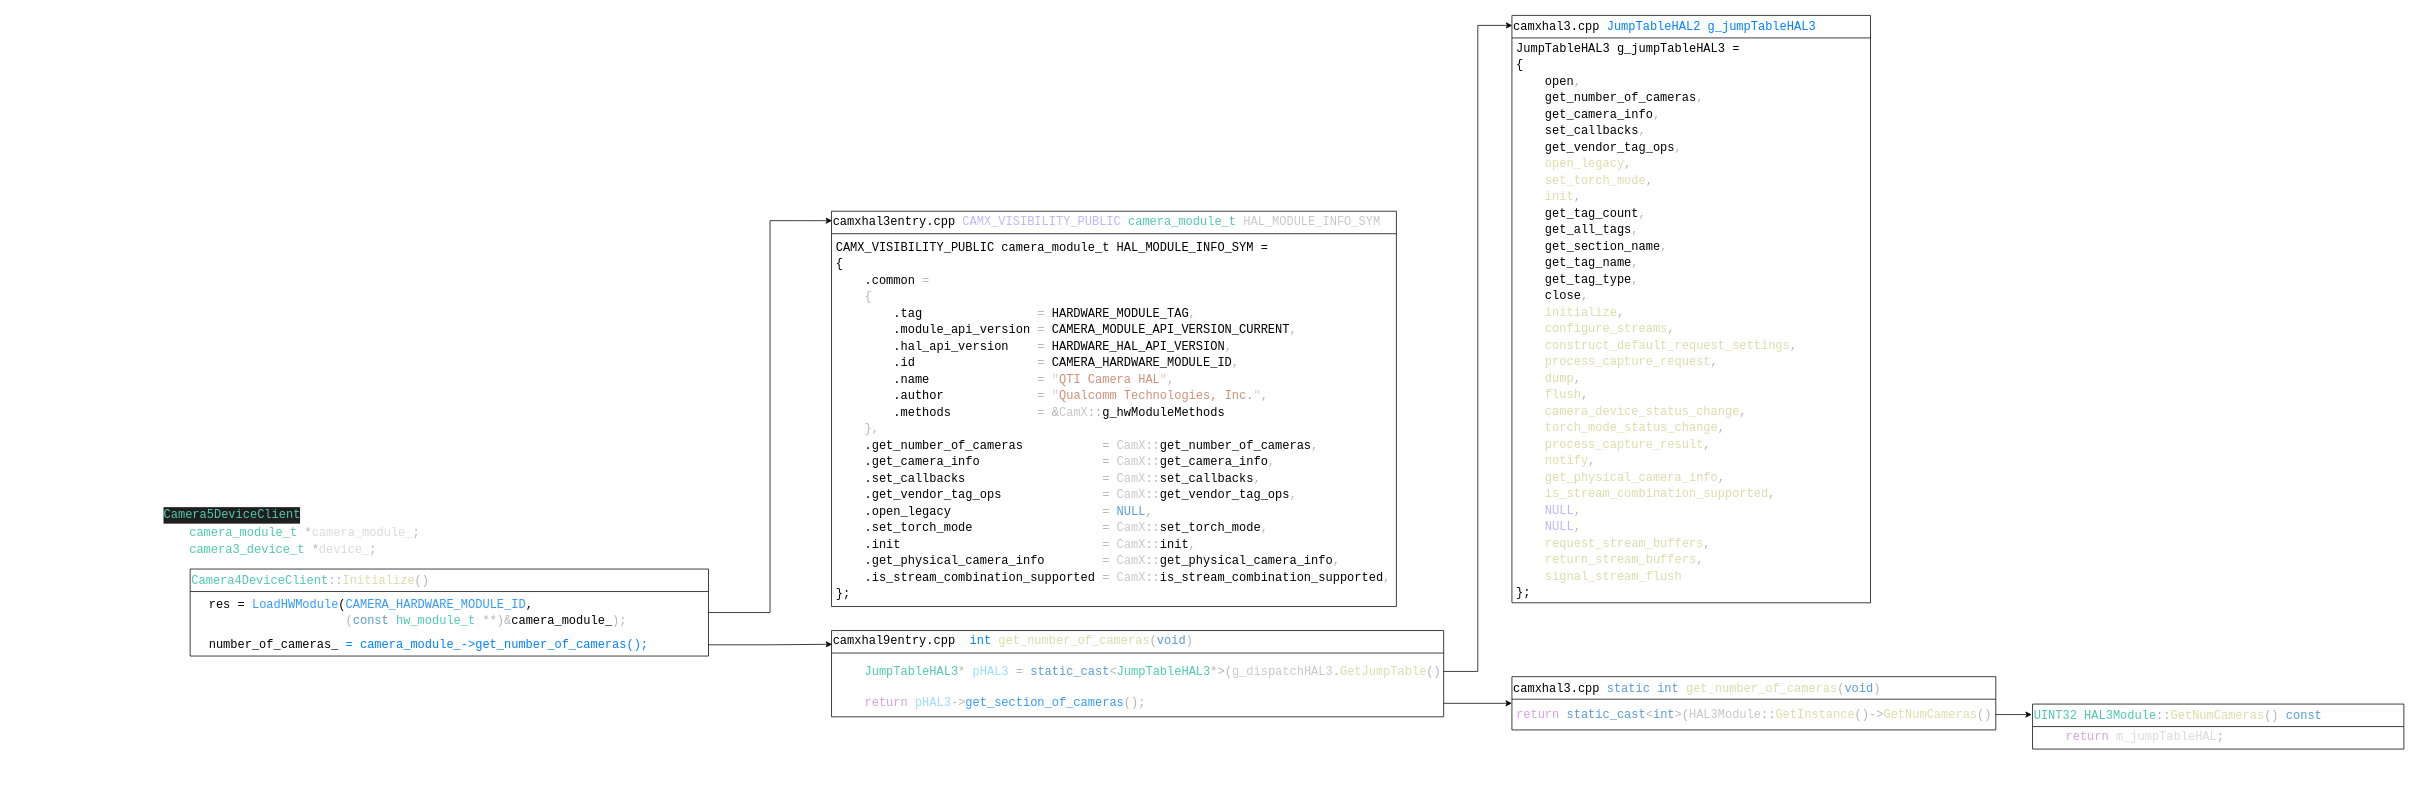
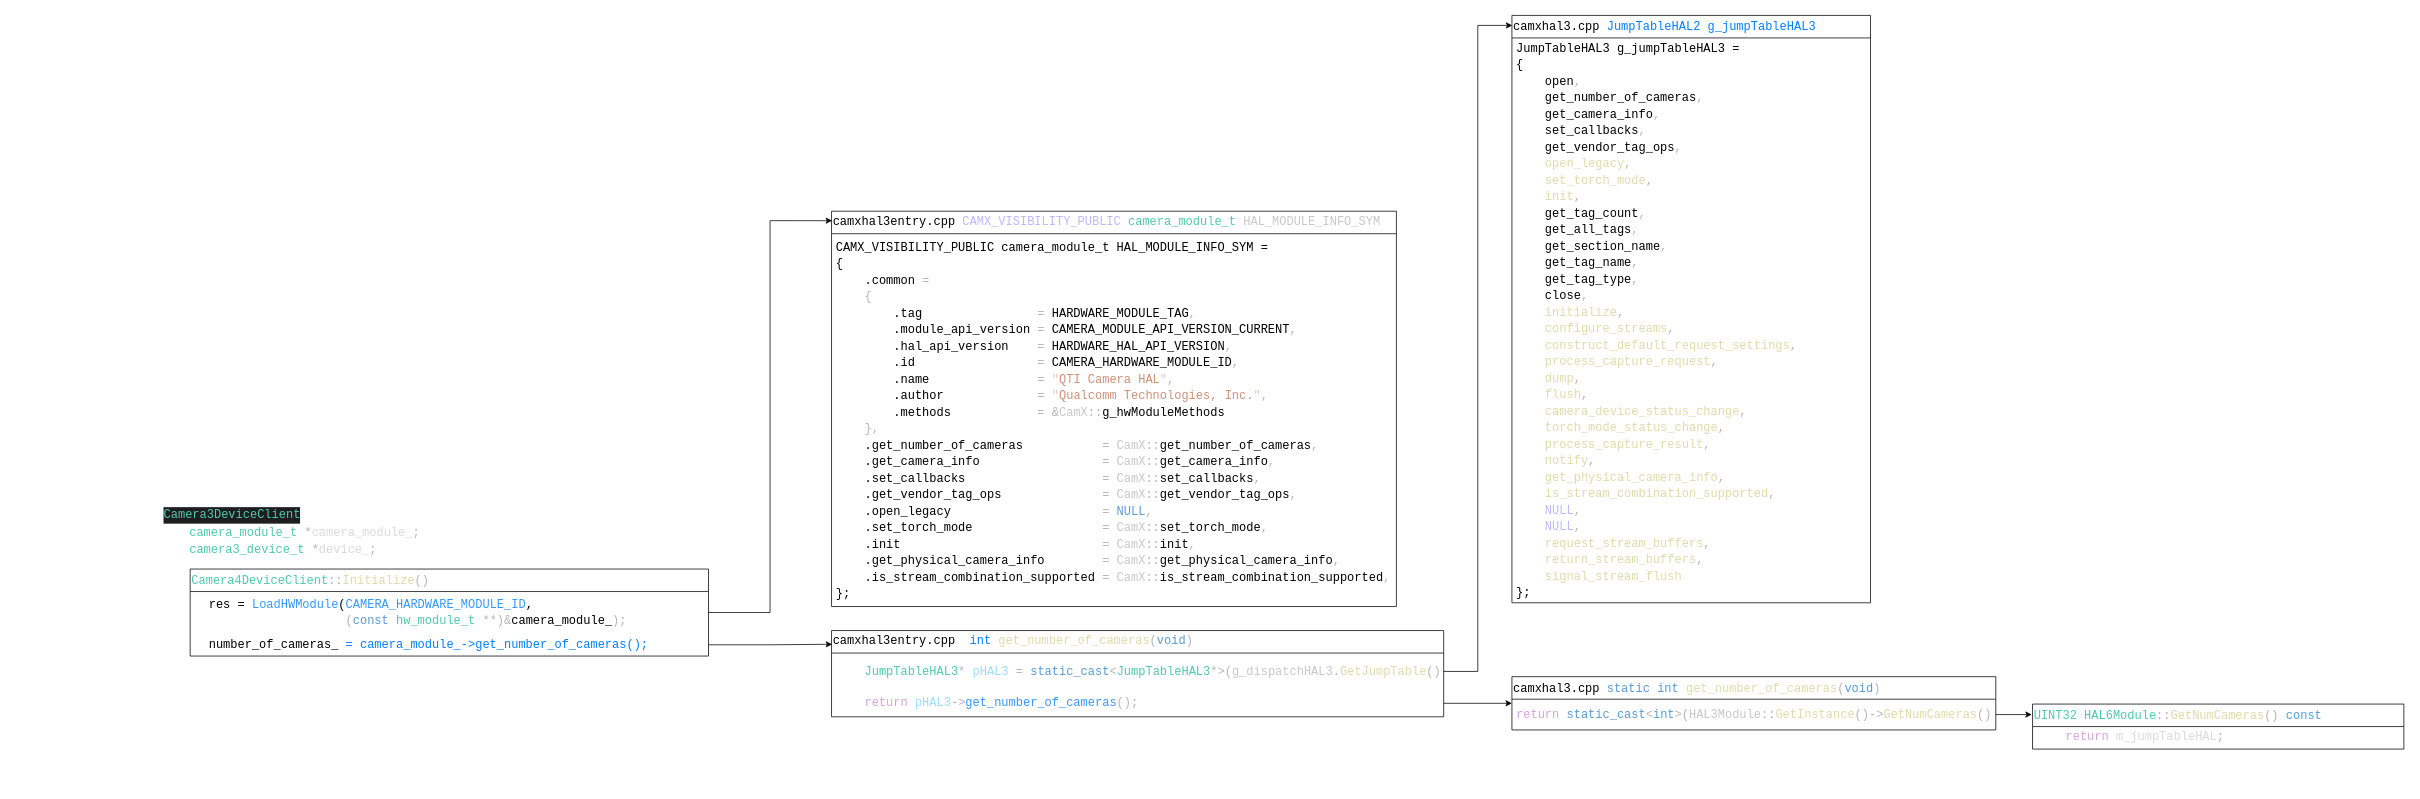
node "Camera5DeviceClient": label "Camera5DeviceClient" -> "Camera3DeviceClient"
node "camxhal9entry.cpp int get_number_of_cameras(void)": label "camxhal9entry.cpp int get_number_of_cameras(void)" -> "camxhal3entry.cpp int get_number_of_cameras(void)"
node "return pHAL3->get_section_of_cameras();": label "return pHAL3->get_section_of_cameras();" -> "return pHAL3->get_number_of_cameras();"
node "UINT32 HAL3Module::GetNumCameras() const": label "UINT32 HAL3Module::GetNumCameras() const" -> "UINT32 HAL6Module::GetNumCameras() const"
